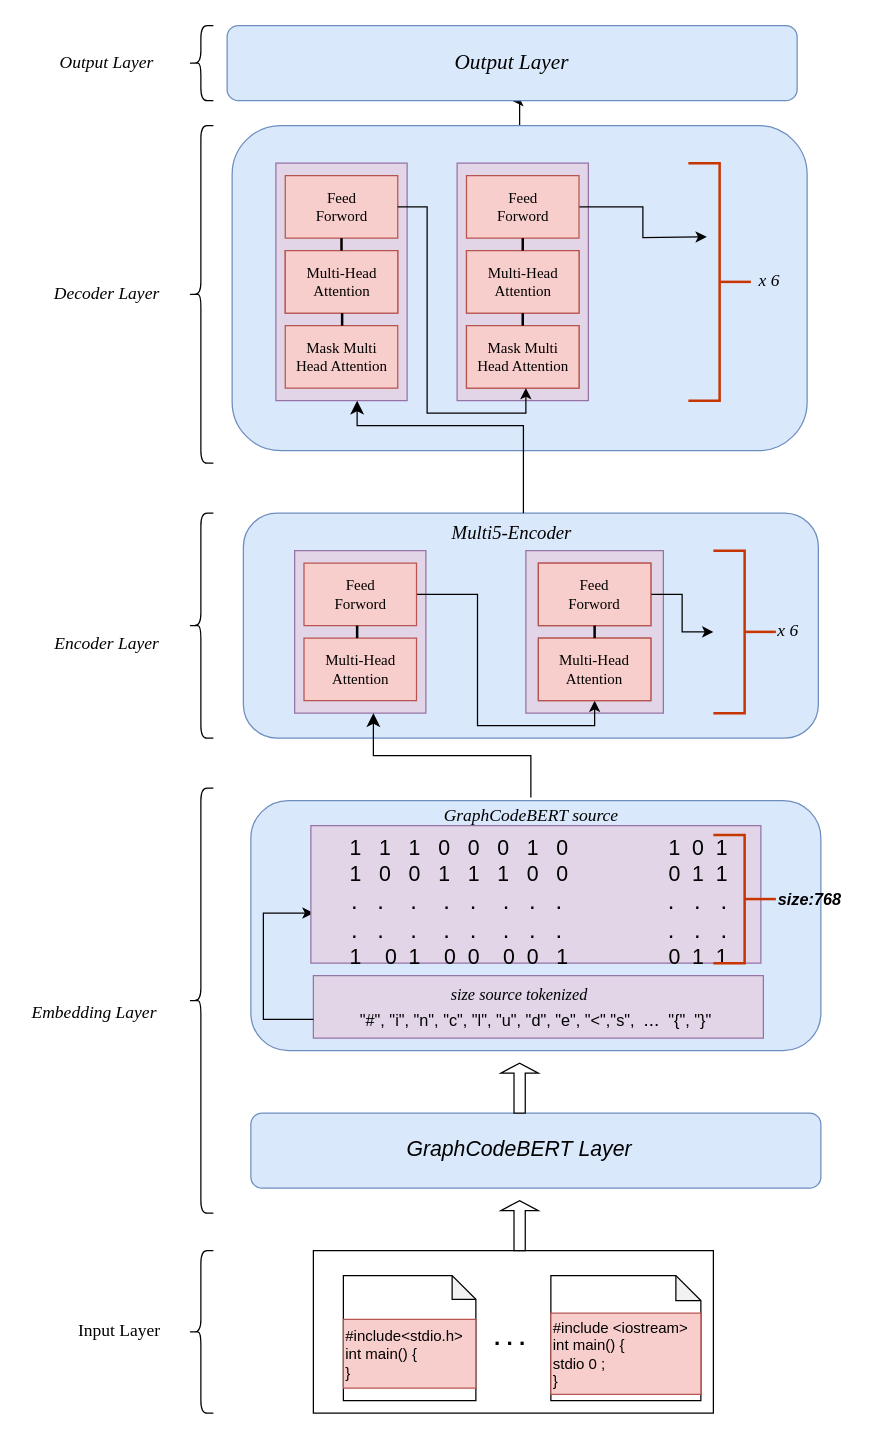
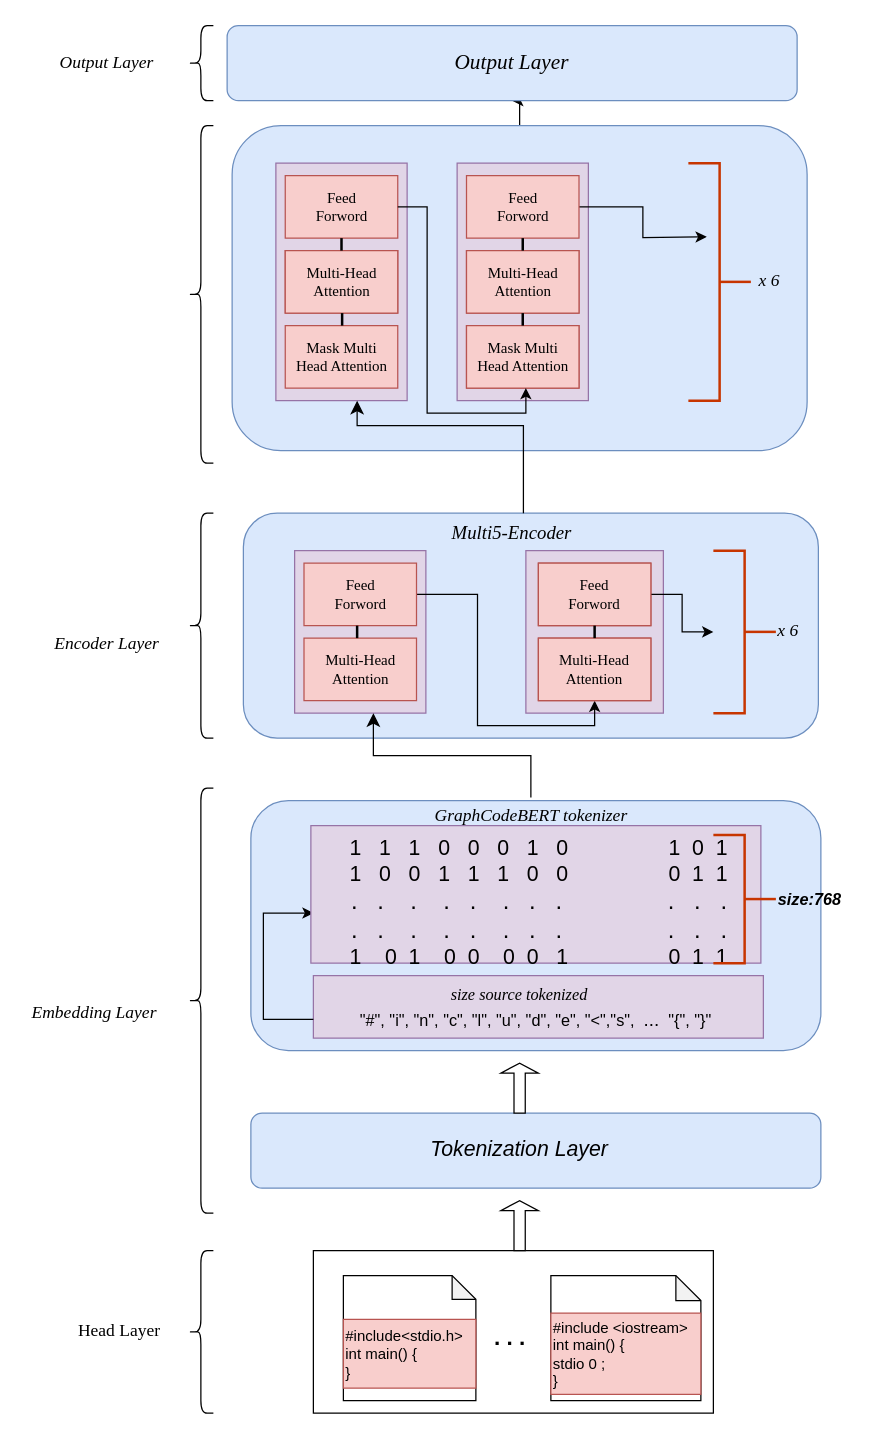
node "Decoder Layer": removed
node "GraphCodeBERT source": label "GraphCodeBERT source" -> "GraphCodeBERT tokenizer"
node "GraphCodeBERT Layer": label "GraphCodeBERT Layer" -> "Tokenization Layer"
node "Input Layer": label "Input Layer" -> "Head Layer"
